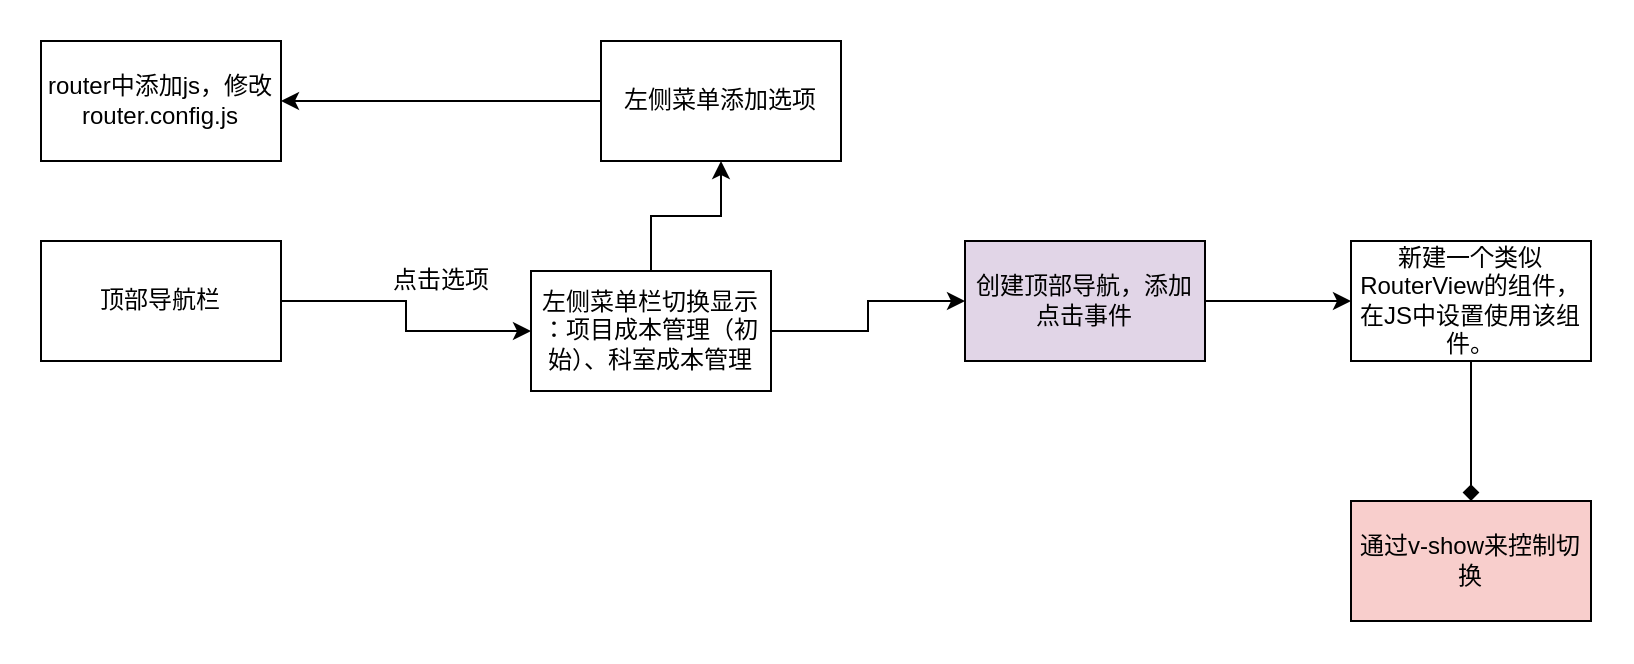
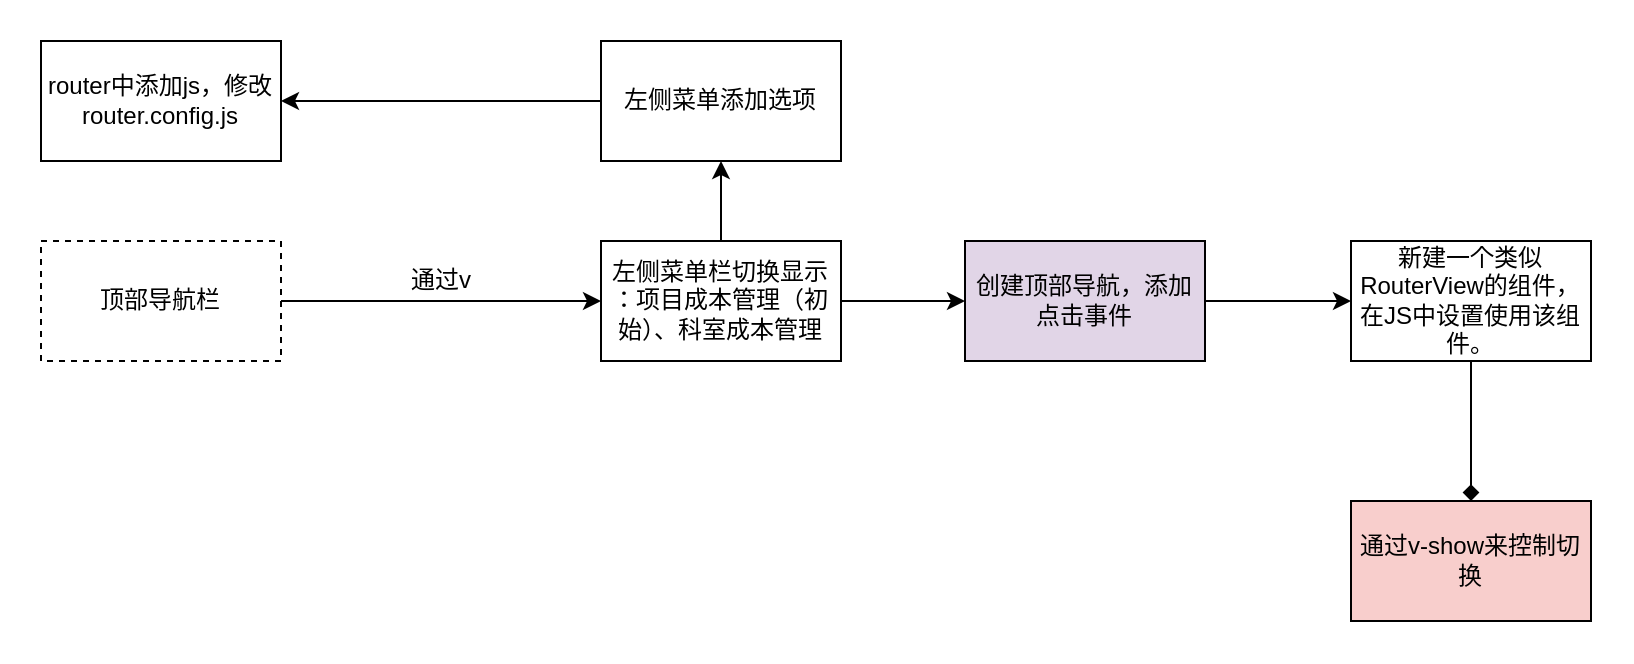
node "点击选项": label "点击选项" -> "通过v"
node "顶部导航栏": style solid -> dashed
node "左侧菜单栏切换显示 ：项目成本管理（初始）、科室成本管理": moved (651, 331) -> (721, 301)
